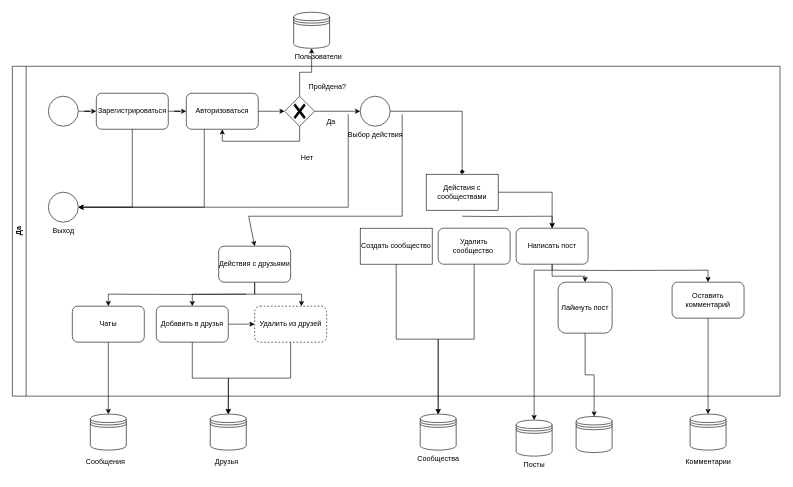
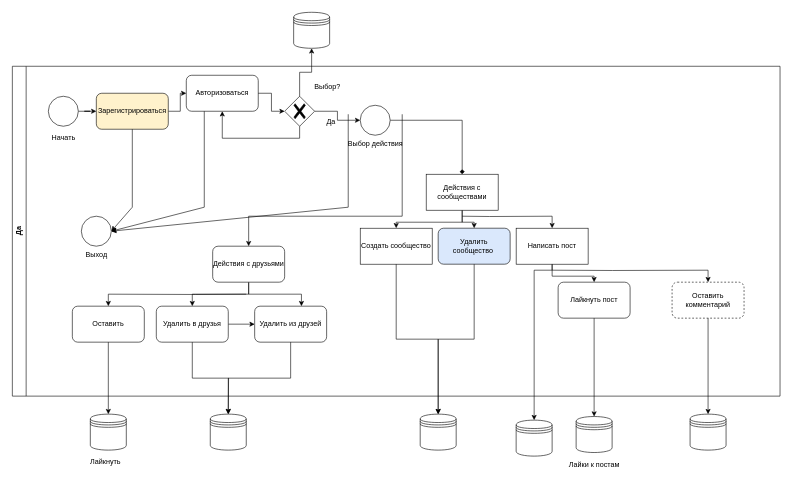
node "Пользователи": removed
node "Пройдена?": label "Пройдена?" -> "Выбор?"
node "Зарегистрироваться": fillcolor #ffffff -> #fff2cc
node "Авторизоваться": moved (222, 111) -> (222, 93)
node "Выбор действия": moved (375, 111) -> (375, 120)
node "Начать": added
node "Нет": removed
edge "Действия с сообществами" -> "Написать пост": now "Действия с сообществами" -> "Удалить сообщество"
node "Выход": moved (63, 207) -> (96, 231)
edge "Действия с сообществами" -> "Создать сообщество": added
node "Удалить сообщество": fillcolor #ffffff -> #dae8fc
node "Написать пост": shape rounded rectangle -> rectangle
node "Действия с друзьями": moved (255, 264) -> (249, 264)
node "Оставить комментарий": style solid -> dashed
node "Лайкнуть пост": size 54x51 -> 72x36
node "Чаты": label "Чаты" -> "Оставить"
node "Добавить в друзья": label "Добавить в друзья" -> "Удалить в друзья"
node "Удалить из друзей": style dashed -> solid
node "Сообщества": removed
node "Сообщения": label "Сообщения" -> "Лайкнуть"
node "Друзья": removed
node "Комментарии": removed
node "Посты": removed
node "Лайки к постам": added
